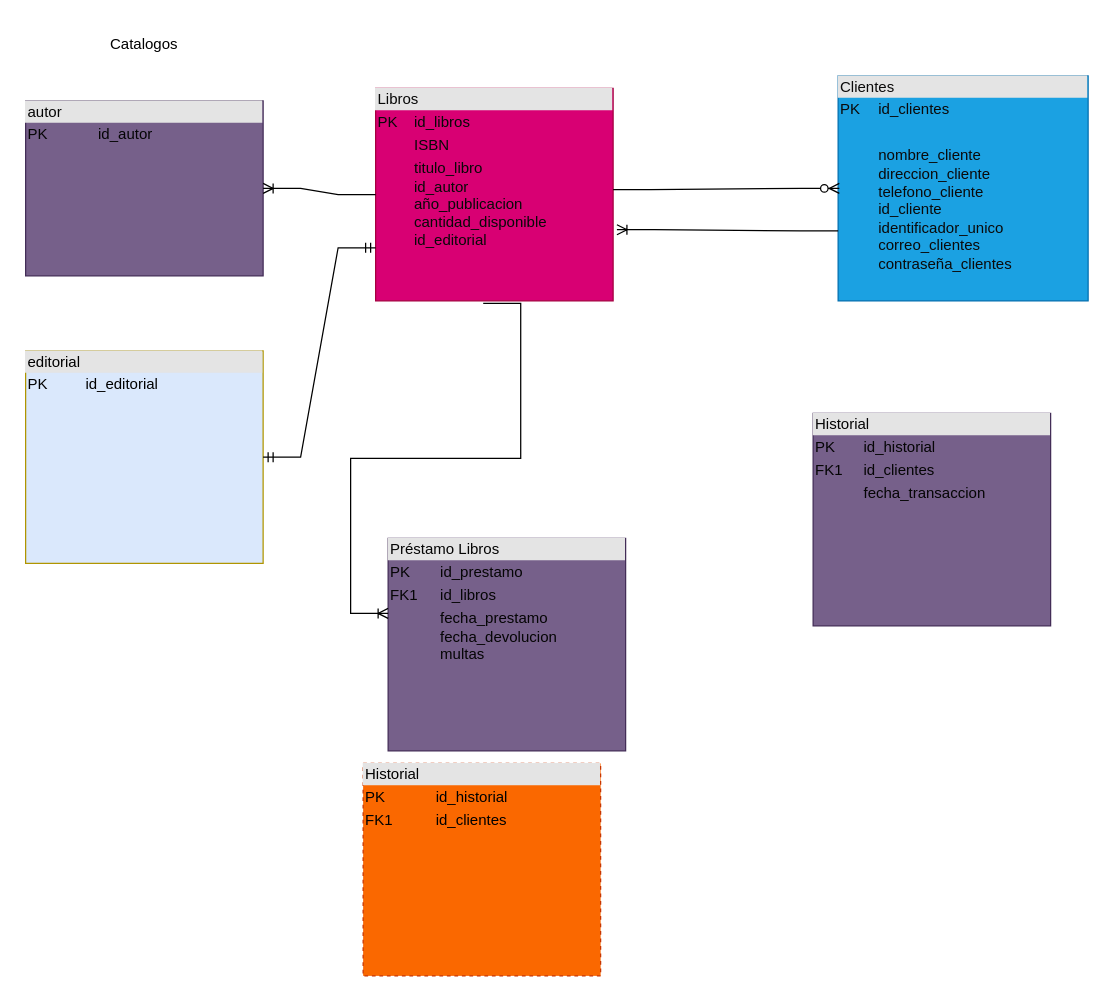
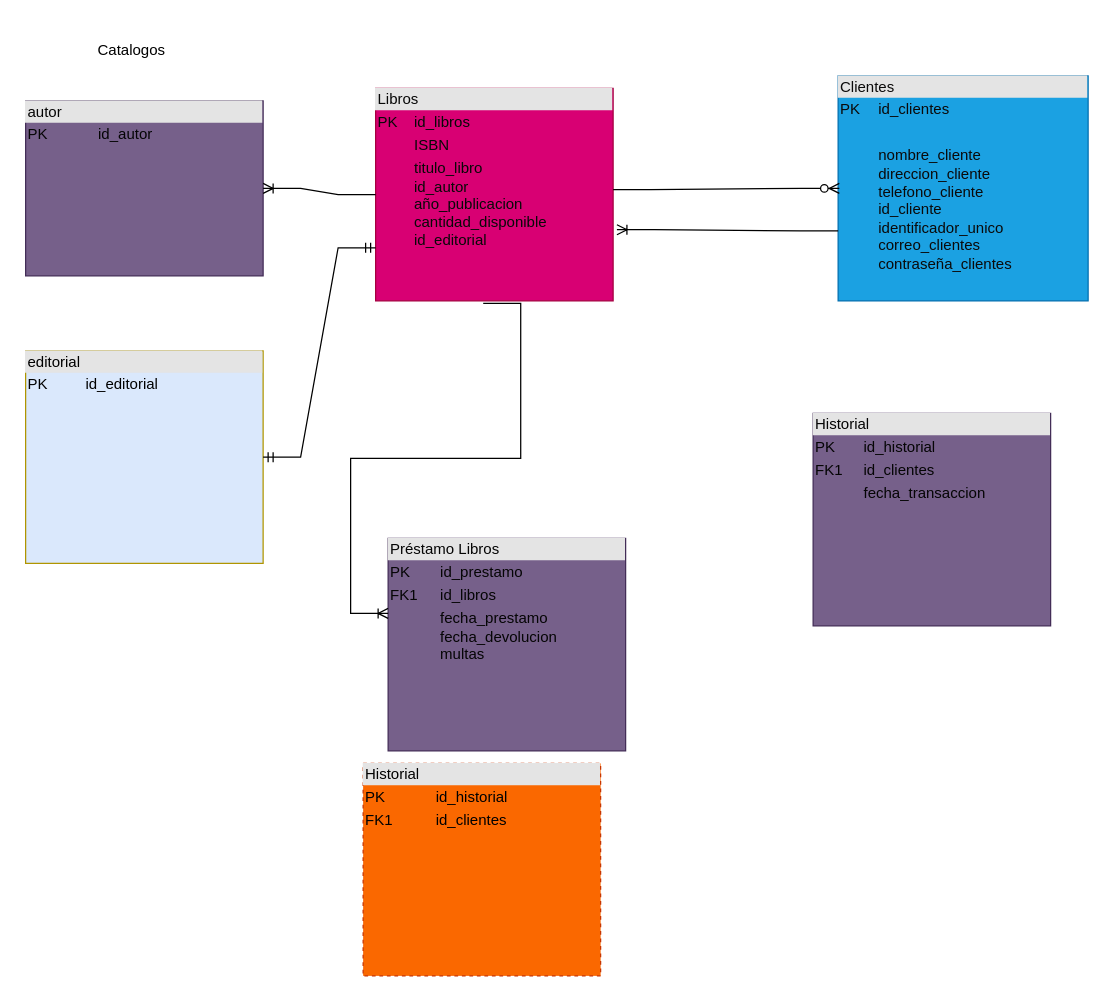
node "Catalogos": moved (144, 44) -> (132, 51)
